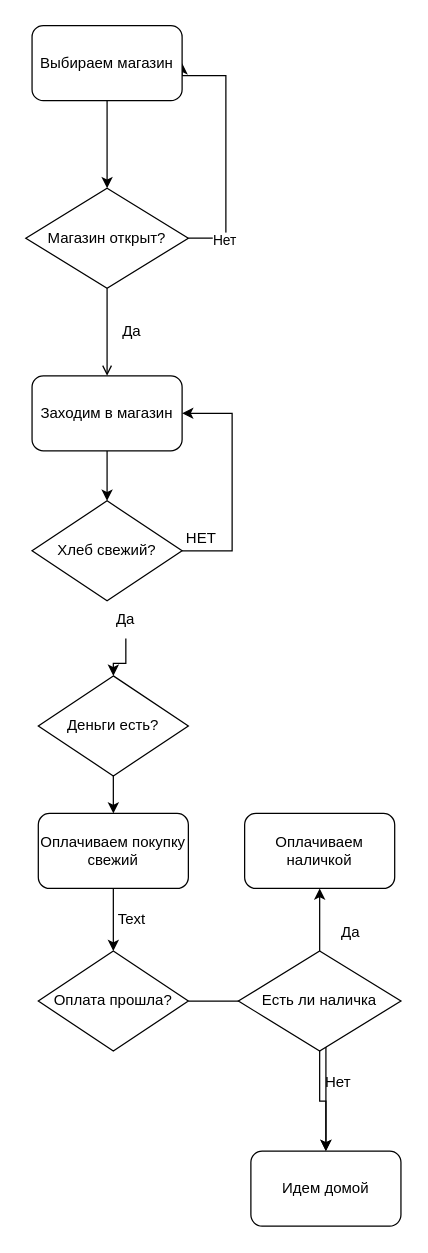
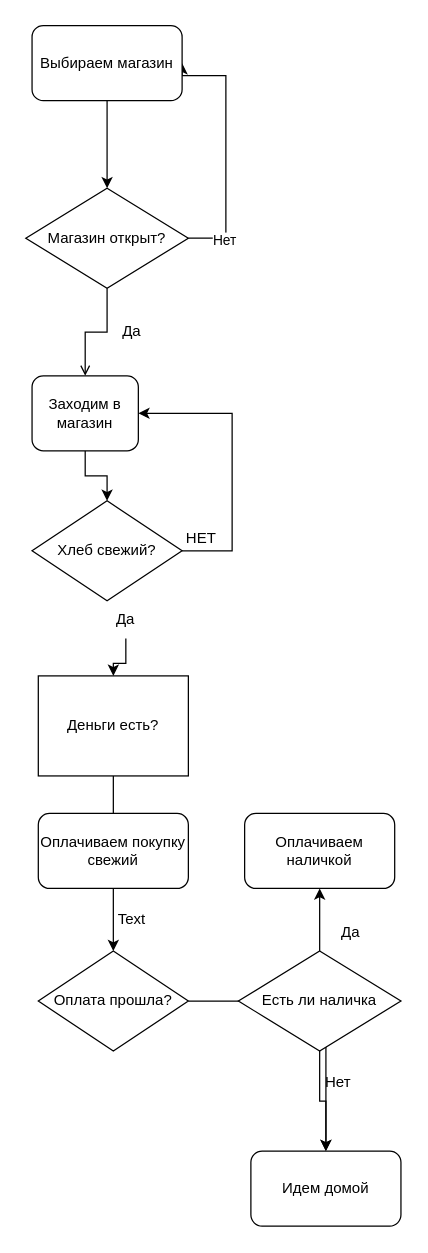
node "Заходим в магазин": size 150x75 -> 106x75
node "Деньги есть?": shape diamond -> rectangle
edge "Деньги есть?" -> "Оплачиваем покупку свежий": arrowhead classic -> none
